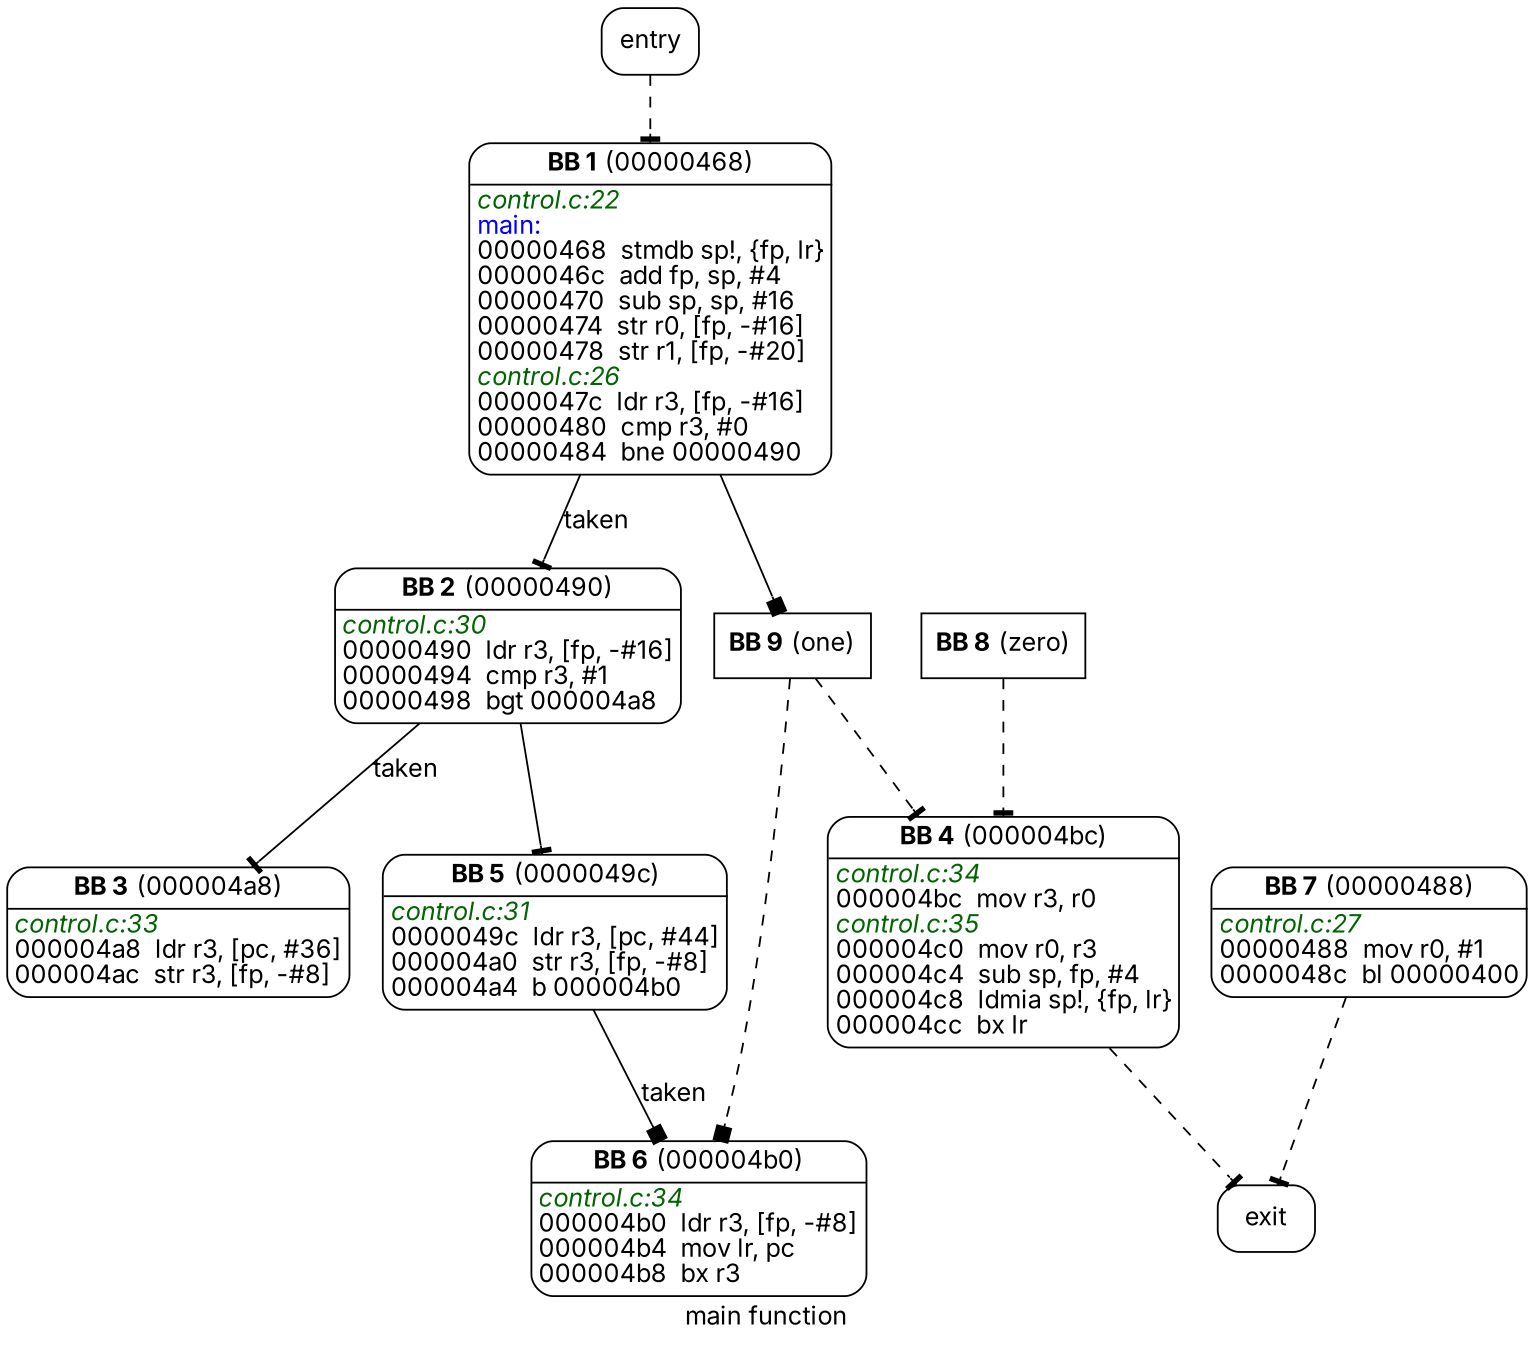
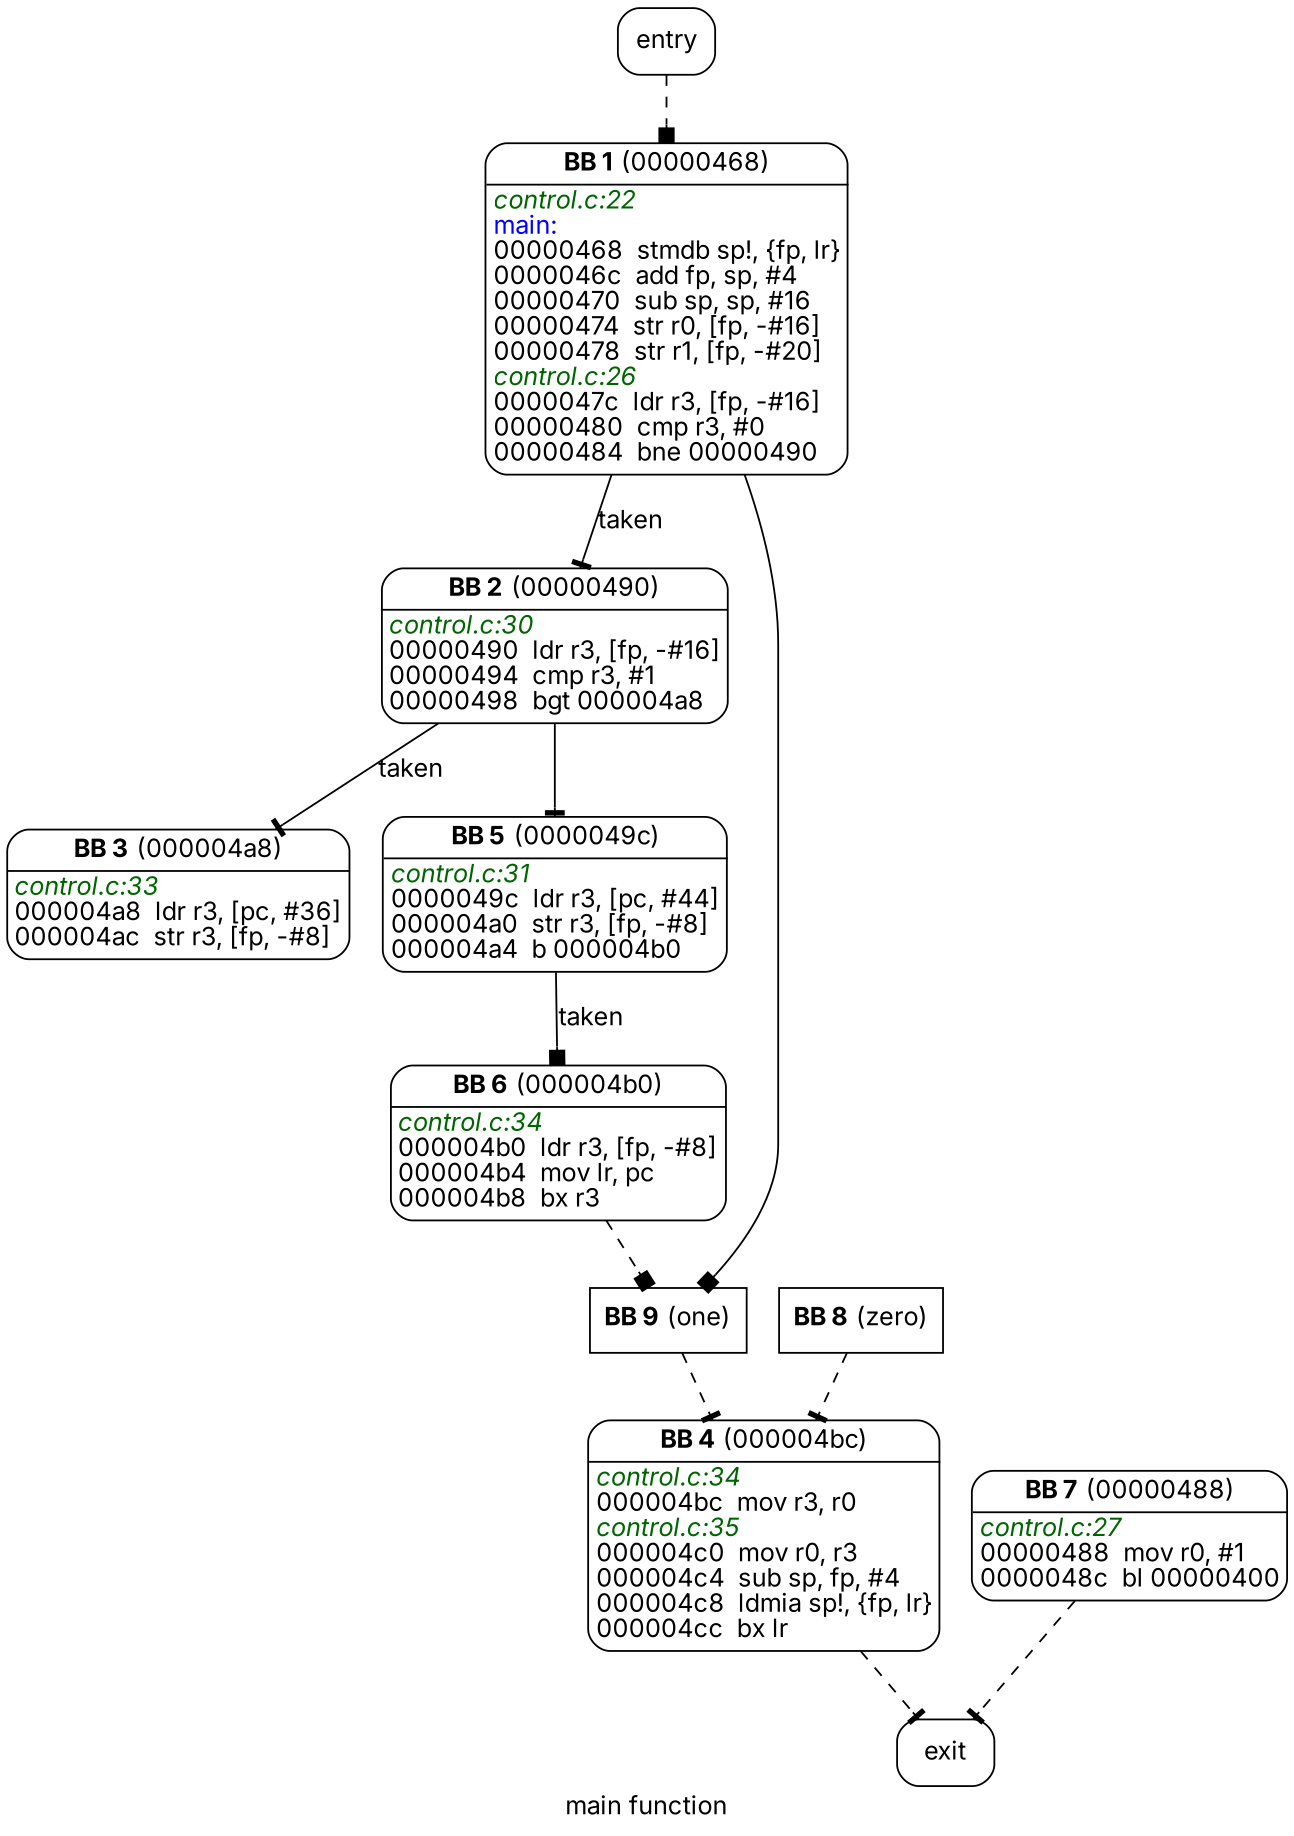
edge "entry" -> "BB 1": arrowhead tee -> box
edge "BB 9" -> "BB 6": reversed
